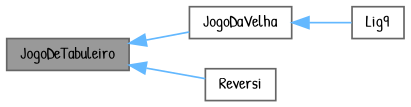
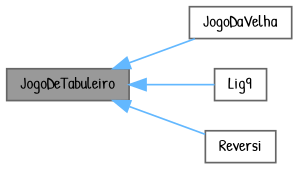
edge "Lig9" -> "JogoDaVelha": now "Lig9" -> "JogoDeTabuleiro"
